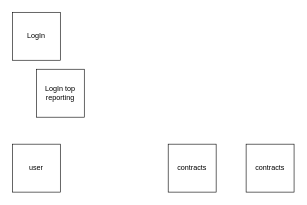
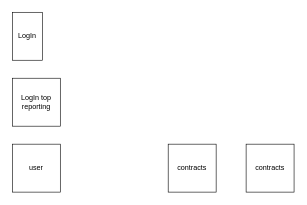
node "LogIn": size 48x48 -> 30x48
node "LogIn top reporting": moved (60, 93) -> (36, 102)
